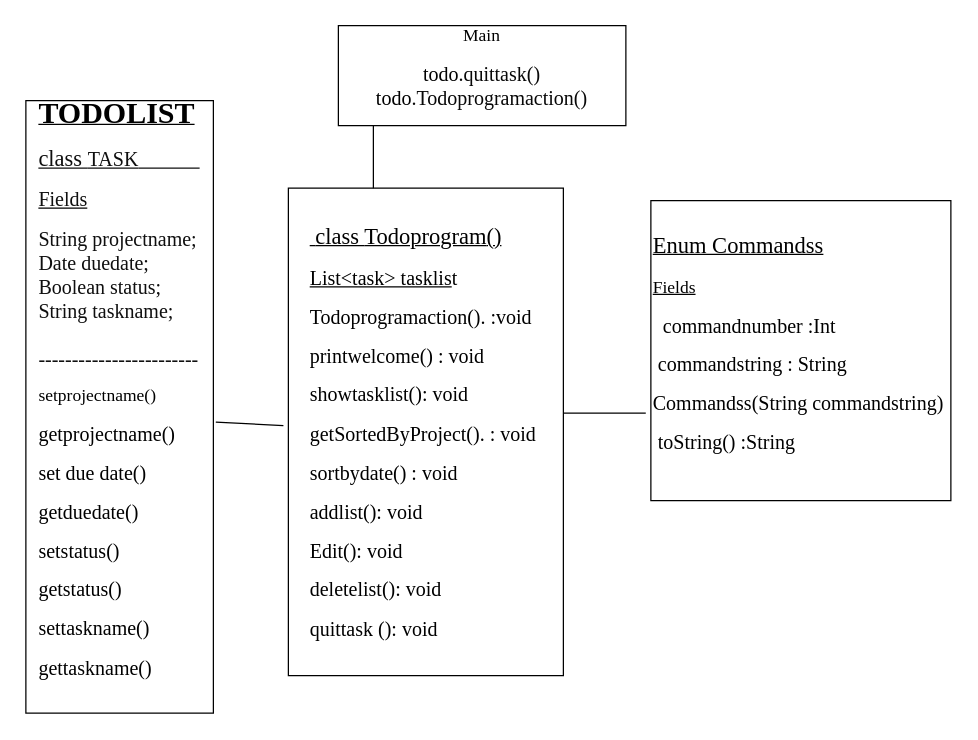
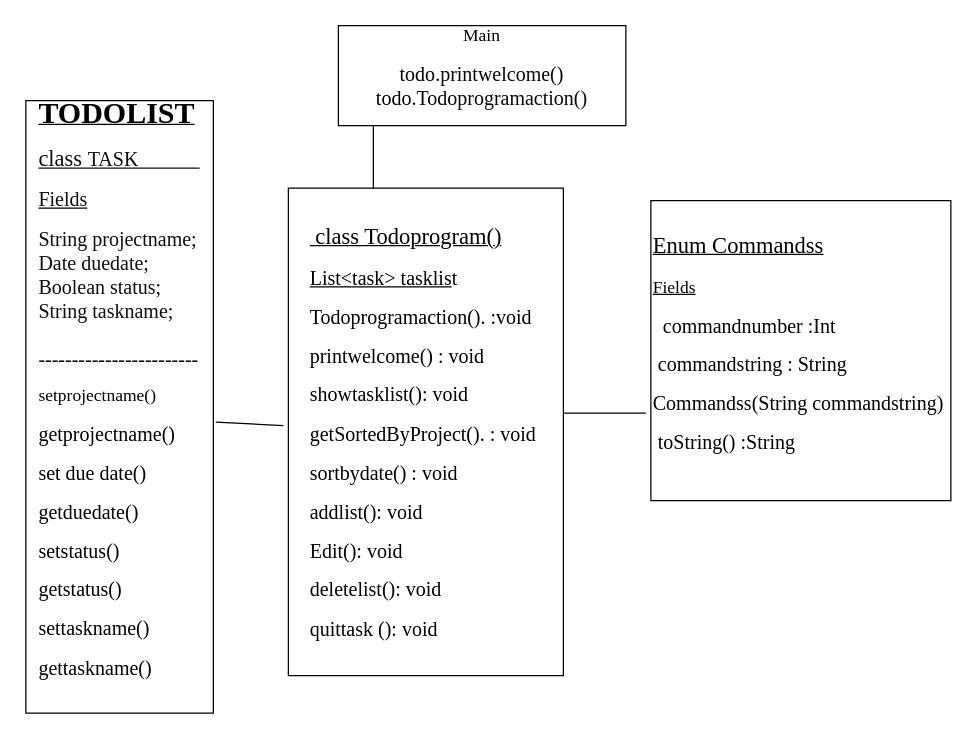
node "Main todo.quittask() todo.Todoprogramaction()": label "Main todo.quittask() todo.Todoprogramaction()" -> "Main todo.printwelcome() todo.Todoprogramaction()"
